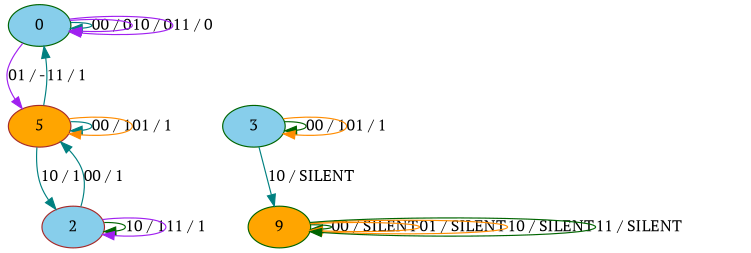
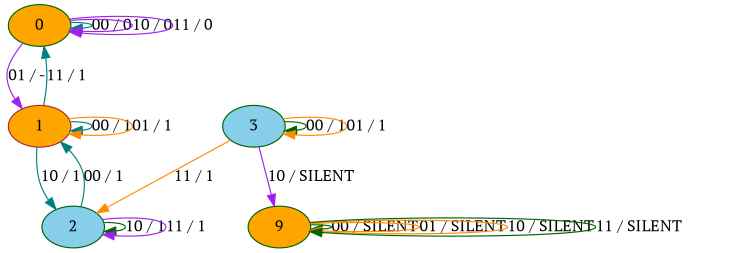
node "0": fillcolor skyblue -> orange
node "5": label "5" -> "1"
edge "3" -> "9": color teal -> purple
edge "3" -> "2": added, label "11 / 1"
node "2": color brown -> darkgreen
